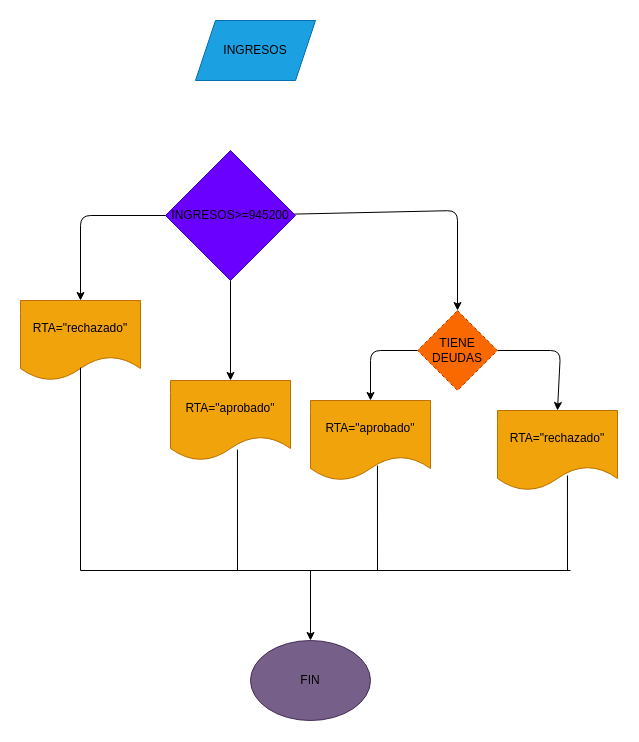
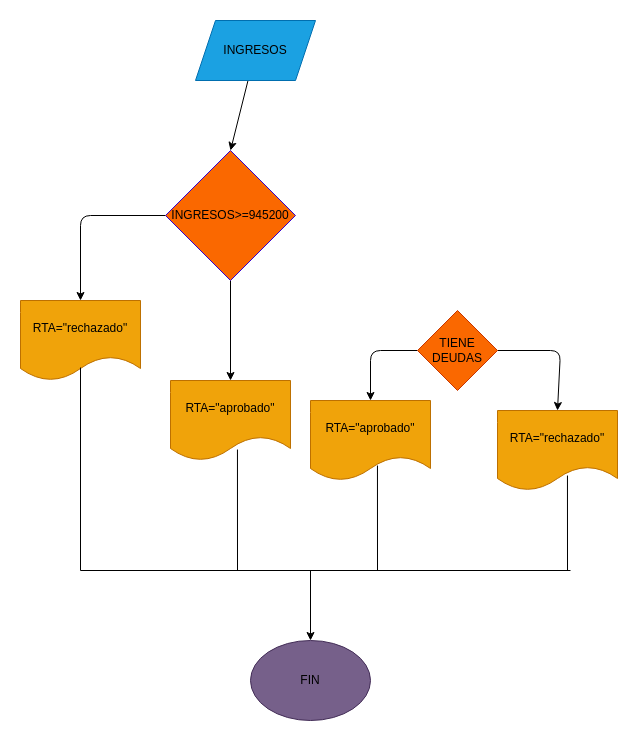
edge "INGRESOS" -> "INGRESOS>=945200": added
edge "INGRESOS>=945200" -> "TIENE DEUDAS": removed
node "INGRESOS>=945200": fillcolor #6a00ff -> #fa6800
node "TIENE DEUDAS": style dashed -> solid
